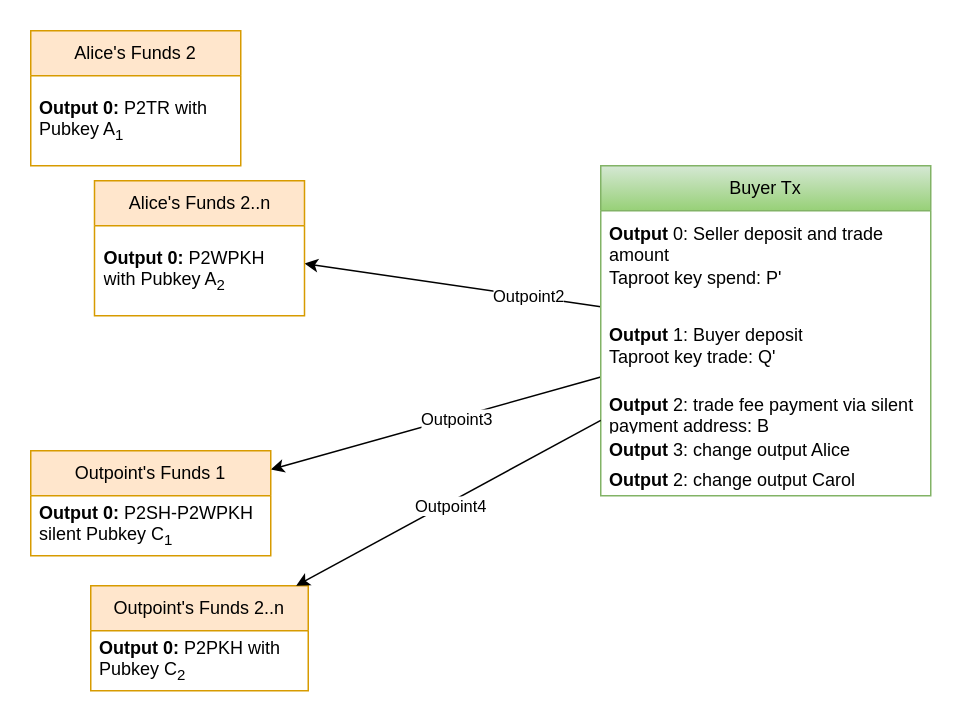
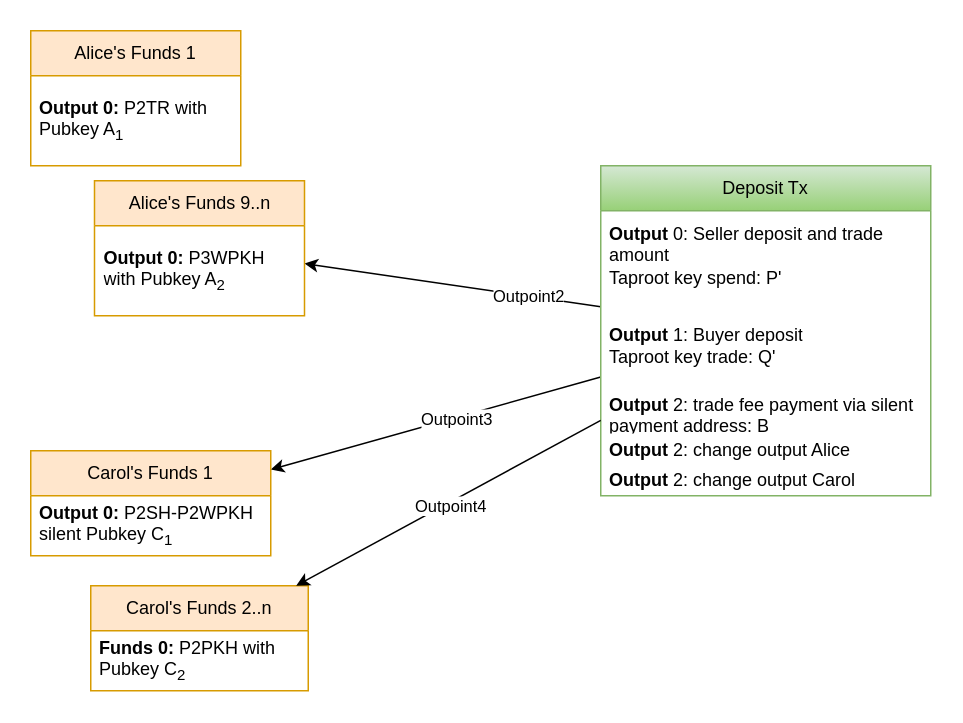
node "Alice's Funds 2": label "Alice's Funds 2" -> "Alice's Funds 1"
node "Buyer Tx": label "Buyer Tx" -> "Deposit Tx"
node "Alice's Funds 2..n": label "Alice's Funds 2..n" -> "Alice's Funds 9..n"
node "Output 0: P2WPKH with Pubkey A2": label "Output 0: P2WPKH with Pubkey A2" -> "Output 0: P3WPKH with Pubkey A2"
node "Output 3: change output Alice": label "Output 3: change output Alice" -> "Output 2: change output Alice"
node "Outpoint's Funds 1": label "Outpoint's Funds 1" -> "Carol's Funds 1"
node "Outpoint's Funds 2..n": label "Outpoint's Funds 2..n" -> "Carol's Funds 2..n"
node "Output 0: P2PKH with Pubkey C2": label "Output 0: P2PKH with Pubkey C2" -> "Funds 0: P2PKH with Pubkey C2"
